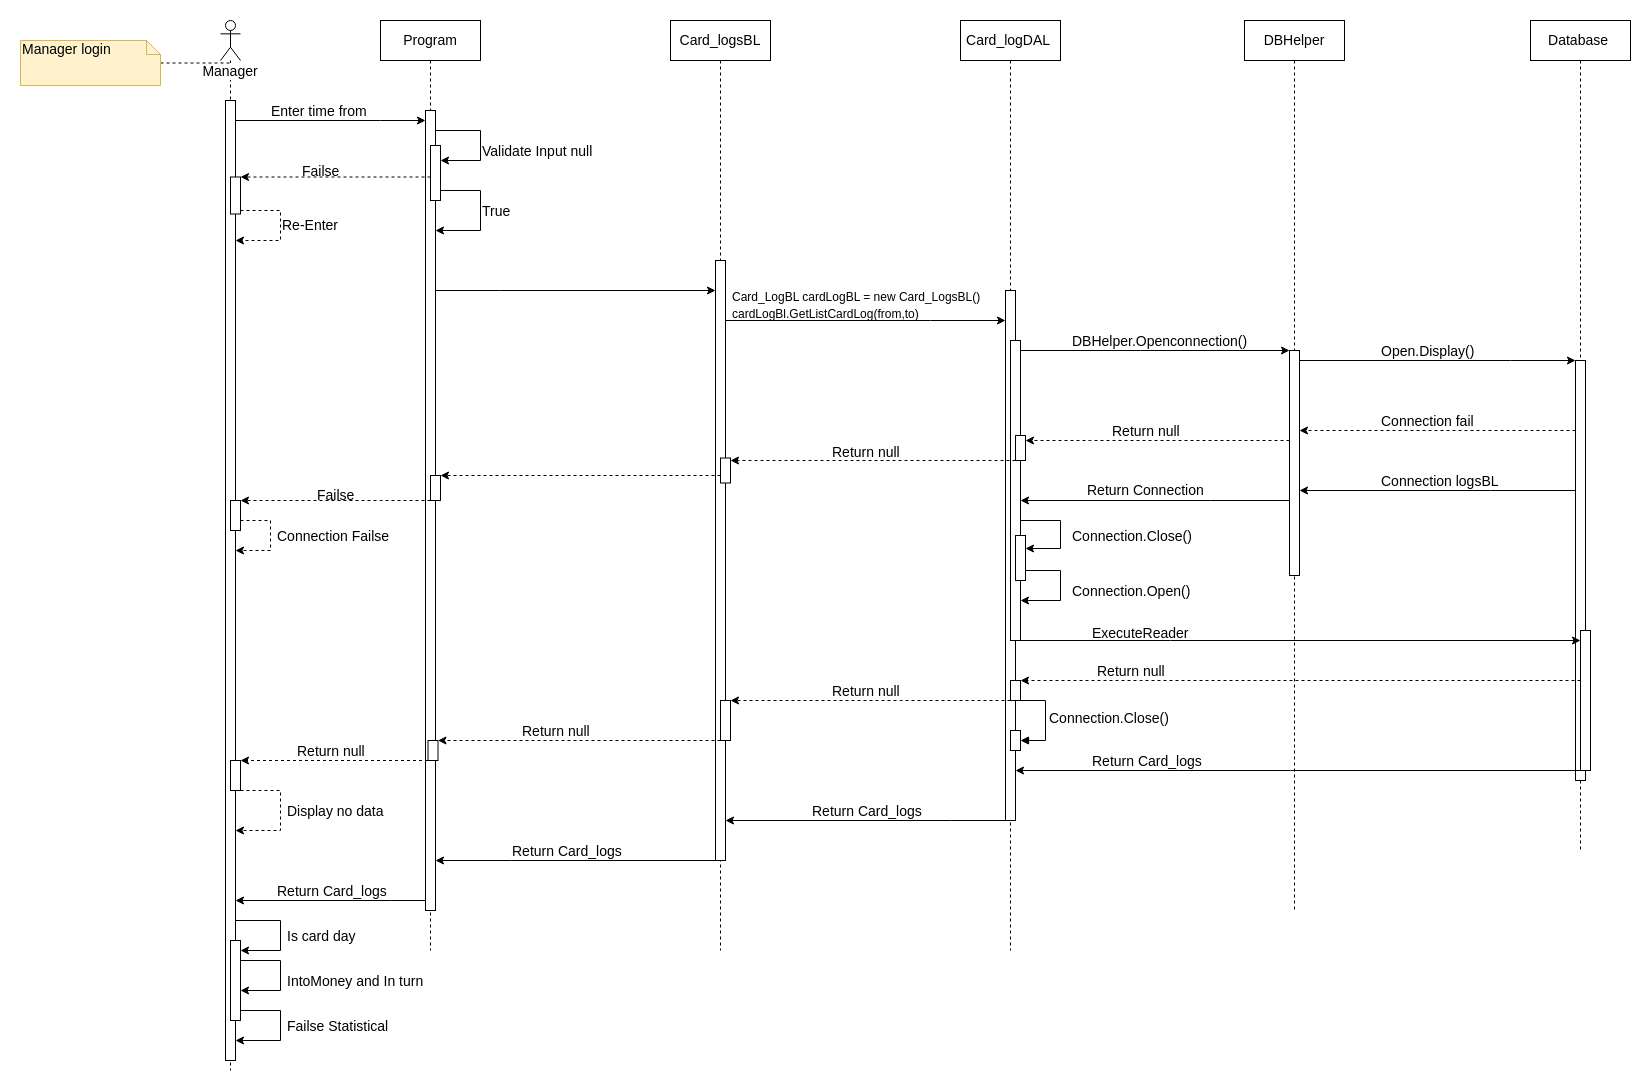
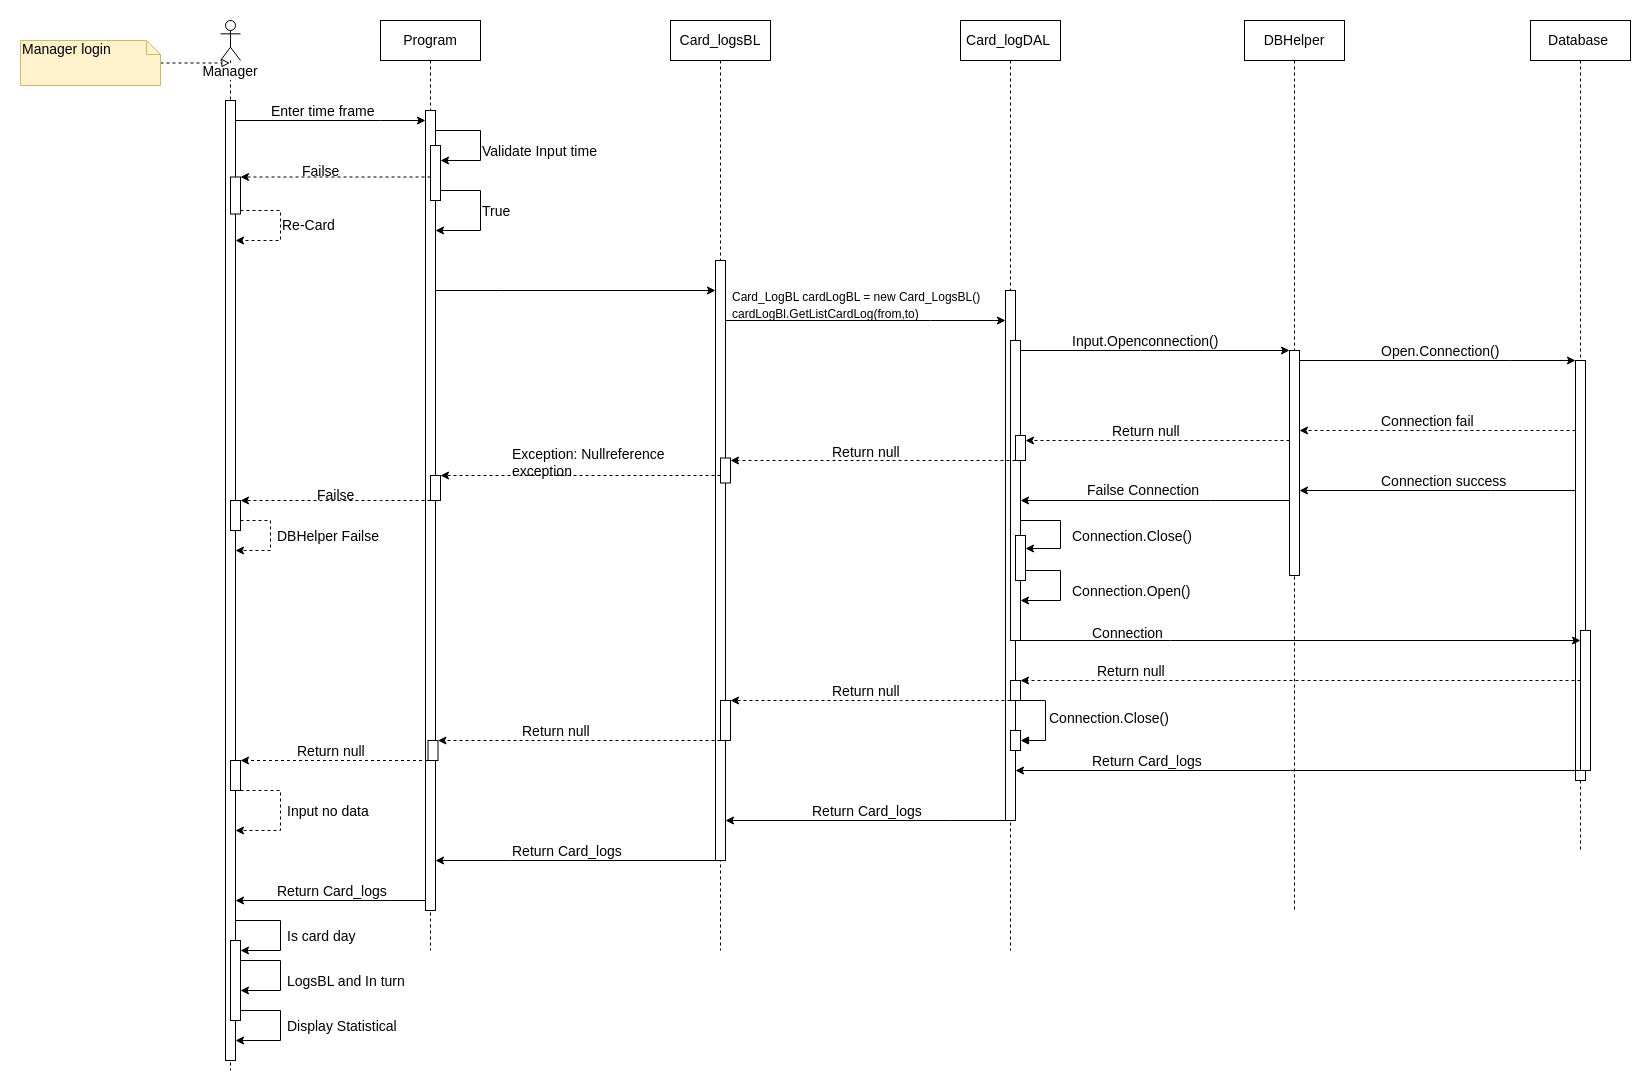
edge "Manager login" -- "Manager": arrowhead none -> block
node "Enter time from": label "Enter time from" -> "Enter time frame"
node "Validate Input null": label "Validate Input null" -> "Validate Input time"
node "Re-Enter": label "Re-Enter" -> "Re-Card"
node "DBHelper.Openconnection()": label "DBHelper.Openconnection()" -> "Input.Openconnection()"
node "Open.Display()": label "Open.Display()" -> "Open.Connection()"
node "Exception: Nullreferenceexception": added
node "Connection logsBL": label "Connection logsBL" -> "Connection success"
node "Return Connection": label "Return Connection" -> "Failse Connection"
node "Connection Failse": label "Connection Failse" -> "DBHelper Failse"
node "ExecuteReader": label "ExecuteReader" -> "Connection"
node "Display no data": label "Display no data" -> "Input no data"
node "IntoMoney and In turn": label "IntoMoney and In turn" -> "LogsBL and In turn"
node "Failse Statistical": label "Failse Statistical" -> "Display Statistical"
